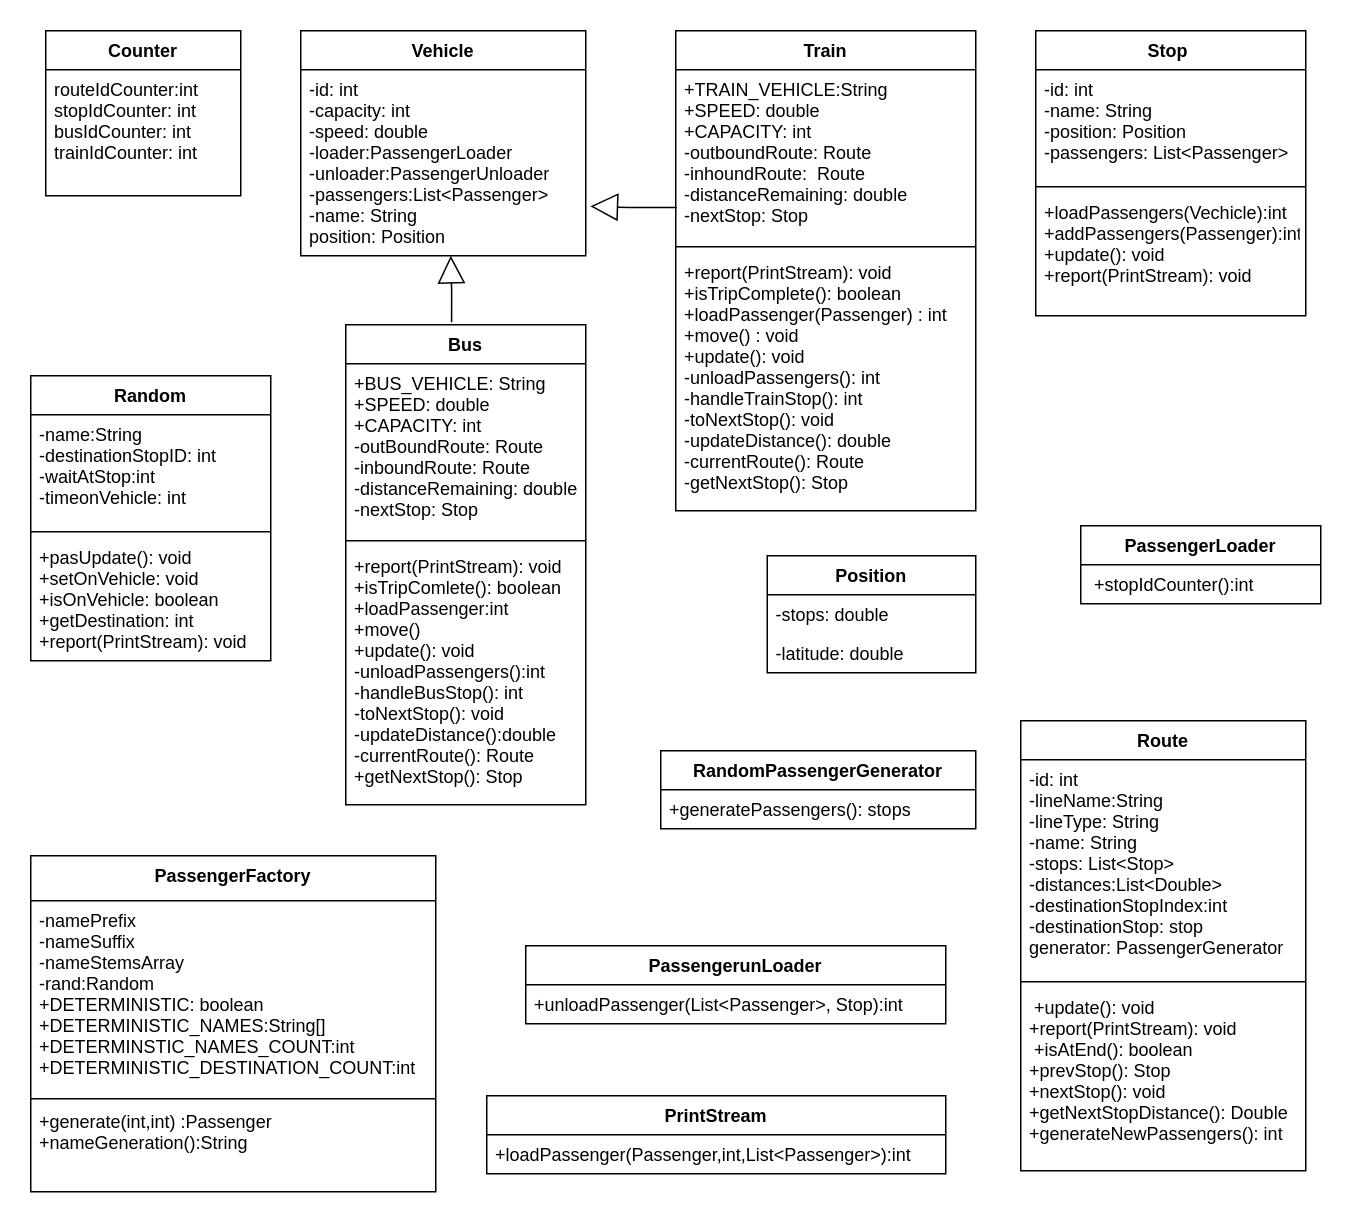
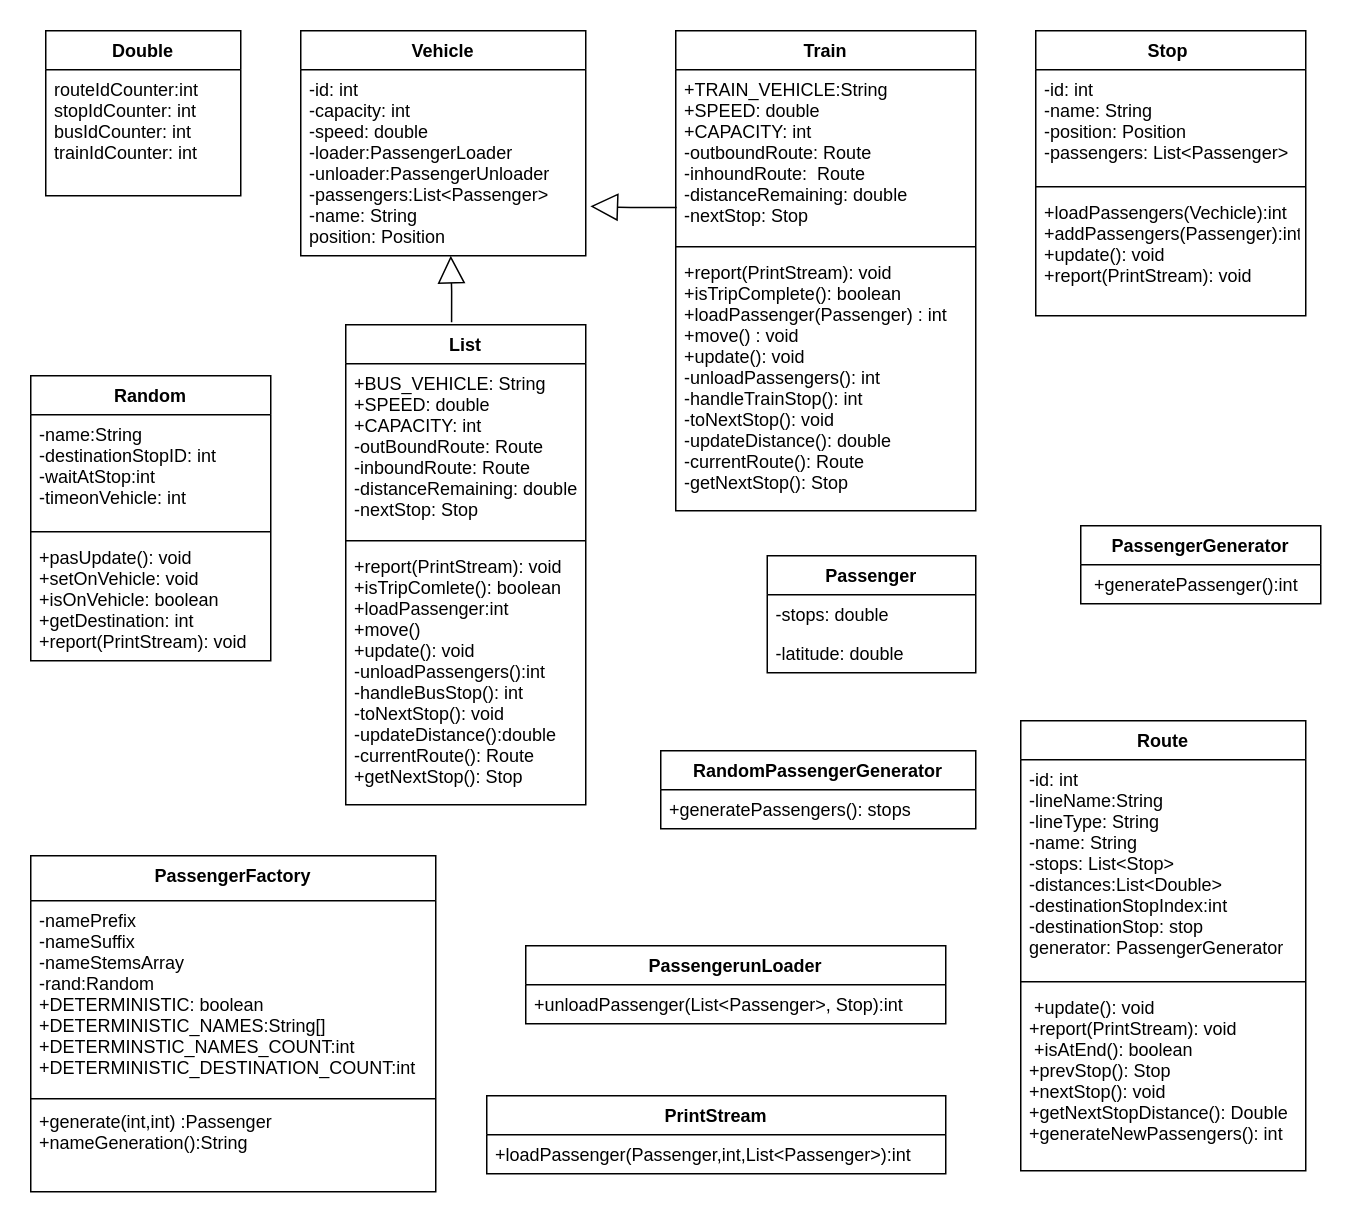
node "Counter": label "Counter" -> "Double"
node "Bus": label "Bus" -> "List"
node "PassengerLoader": label "PassengerLoader" -> "PassengerGenerator"
node "Position": label "Position" -> "Passenger"
node "+stopIdCounter():int": label "+stopIdCounter():int" -> "+generatePassenger():int"
